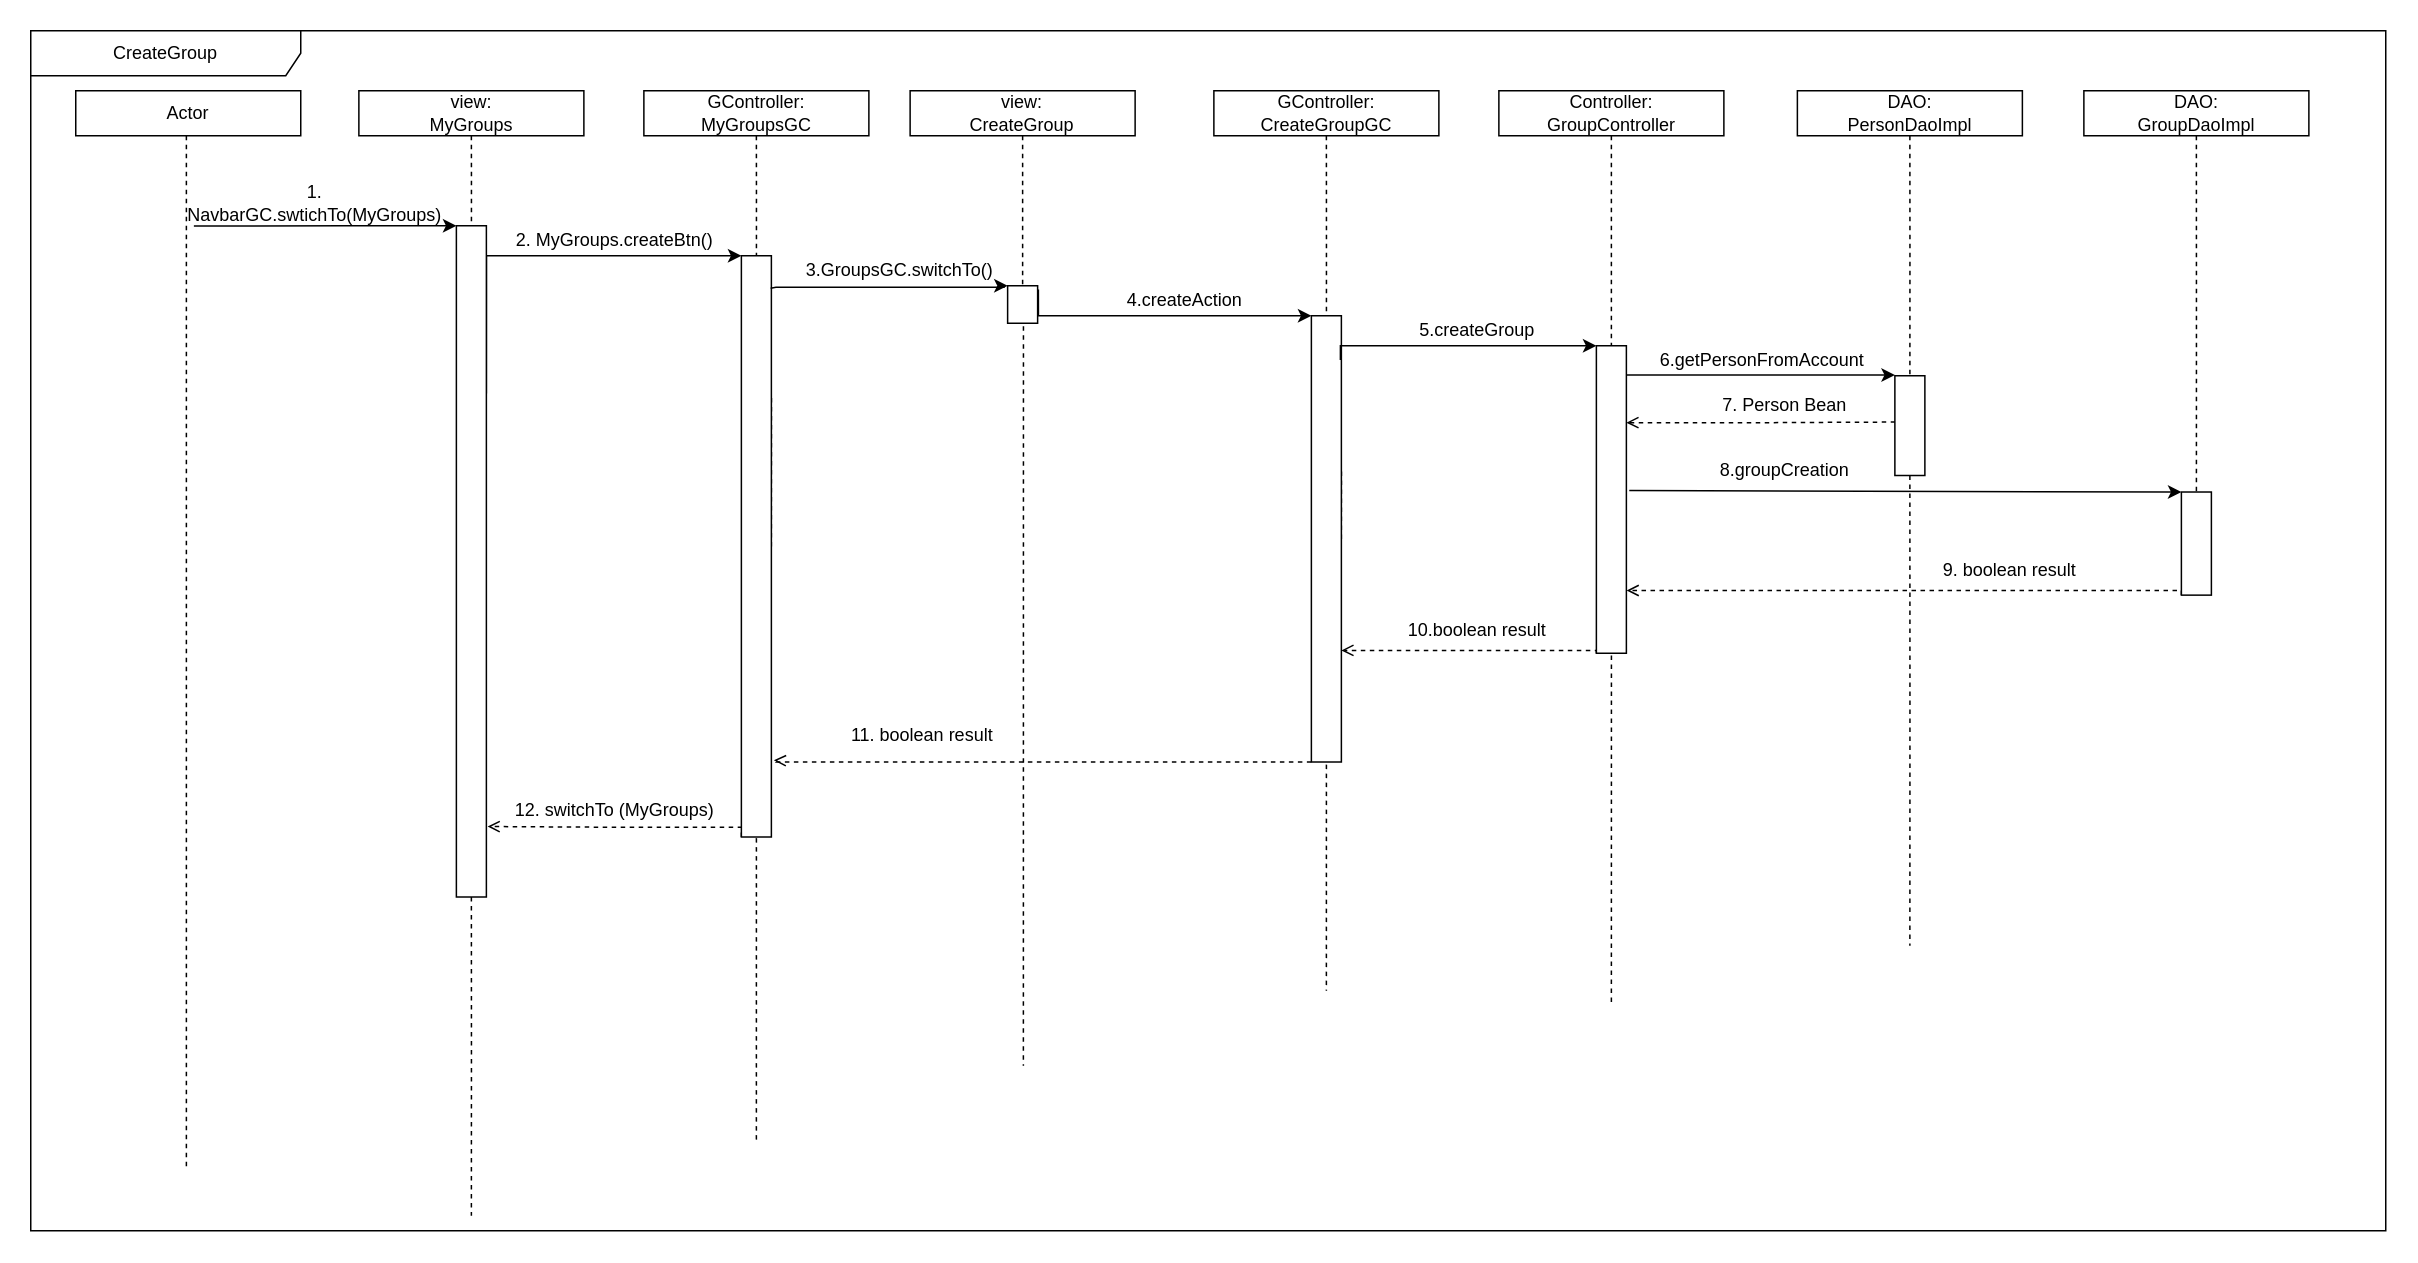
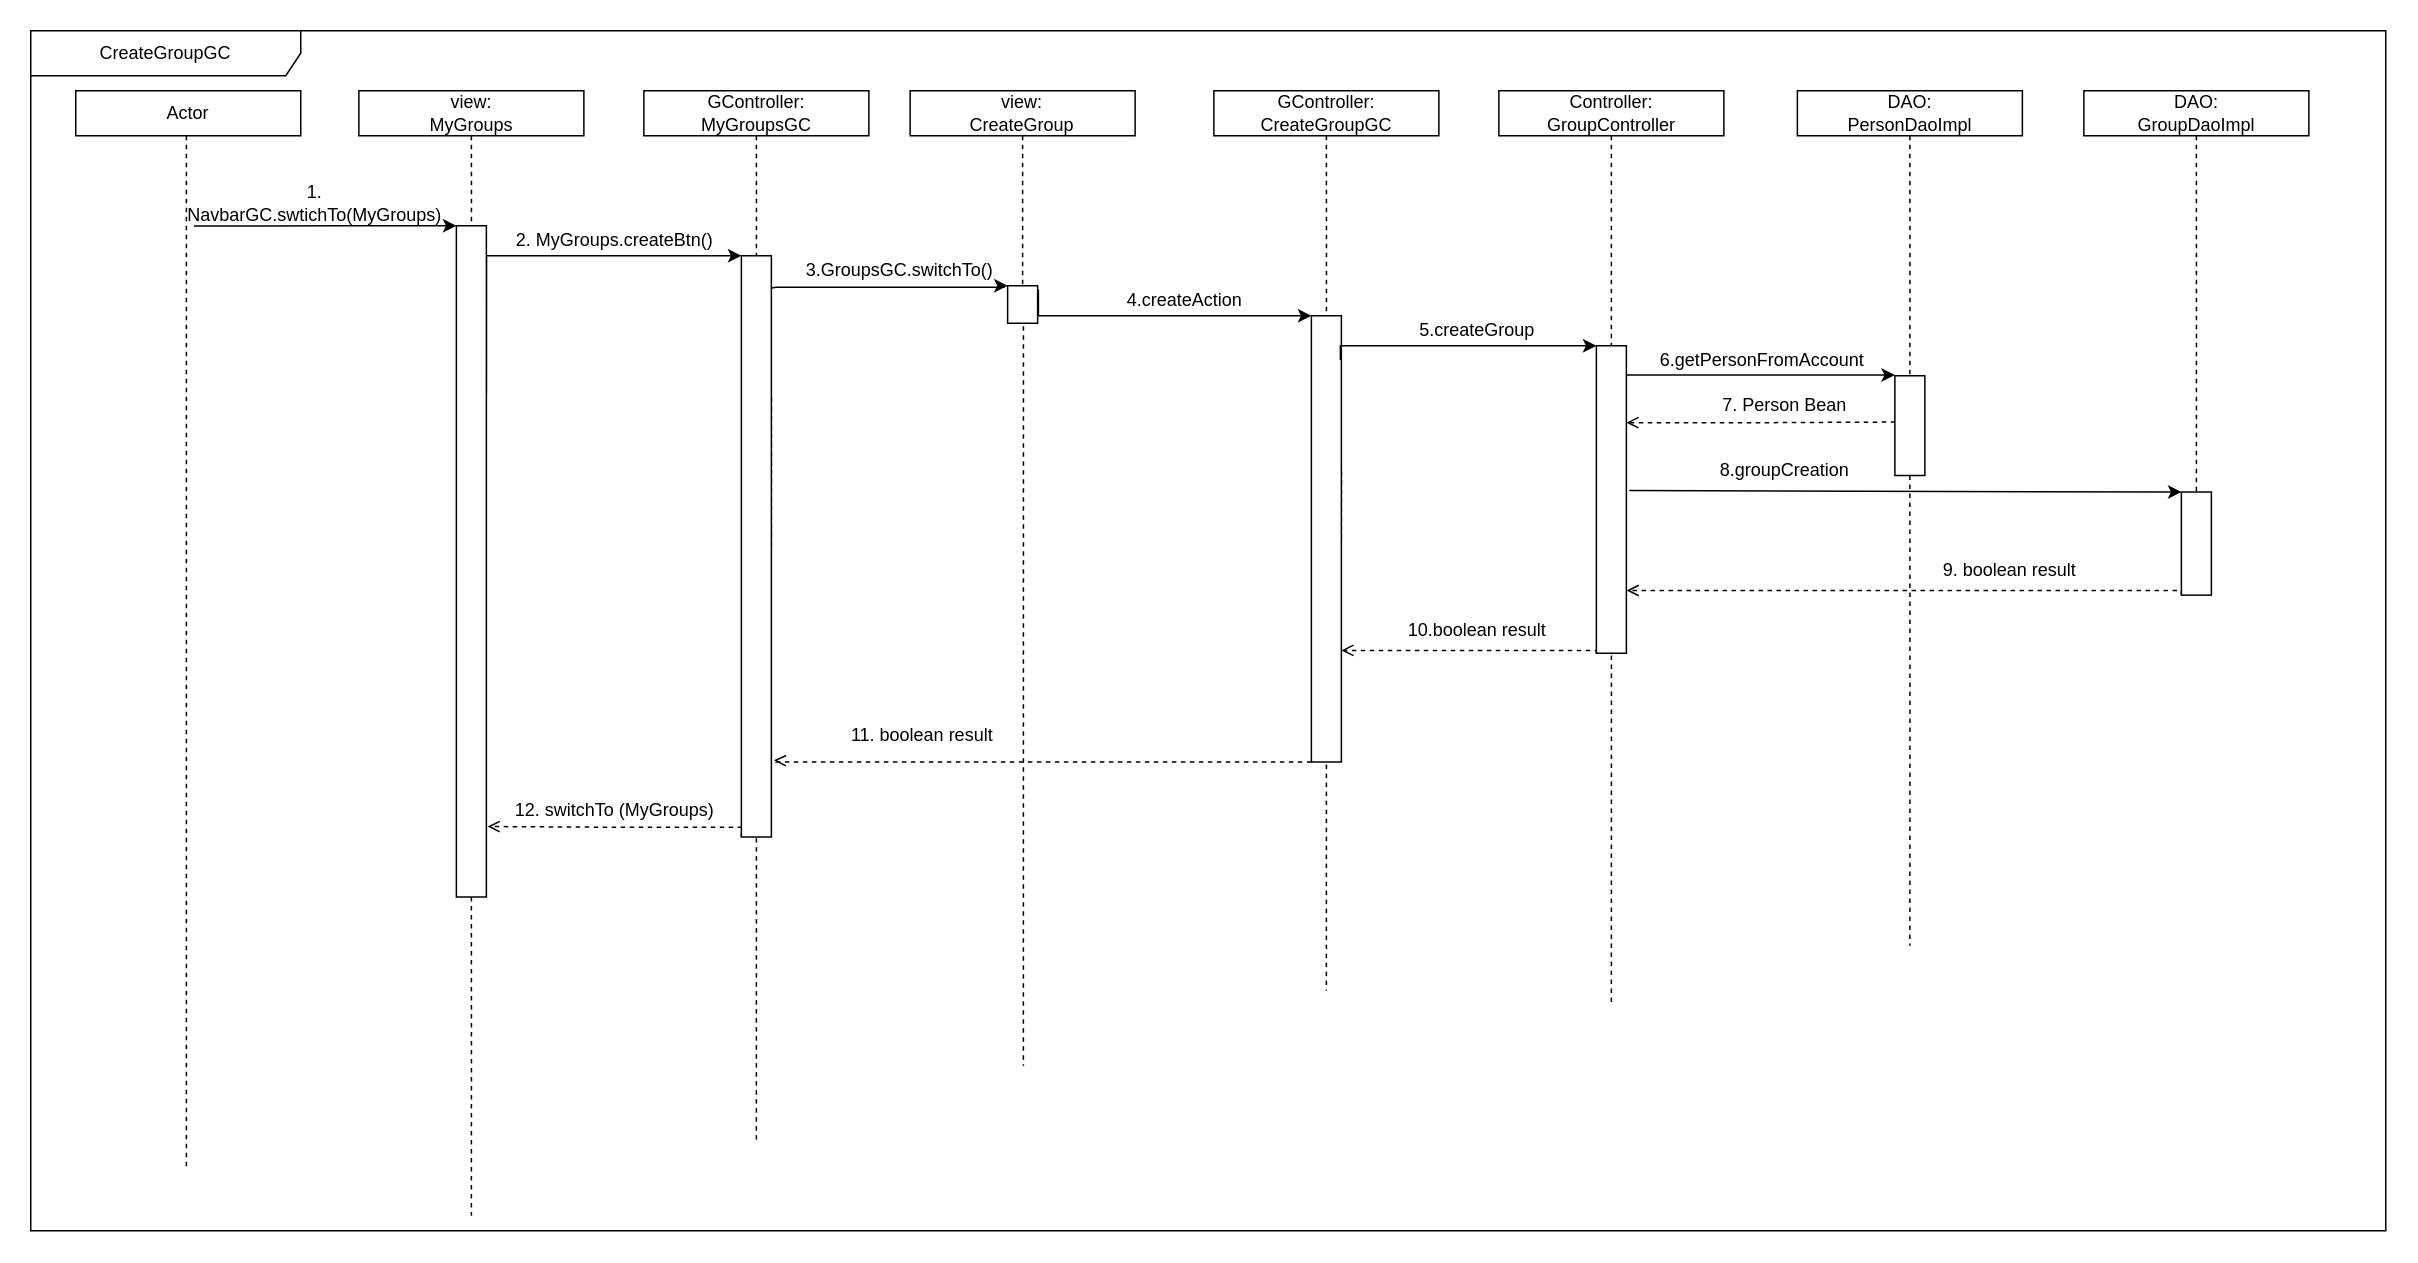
node "CreateGroup": label "CreateGroup" -> "CreateGroupGC"
